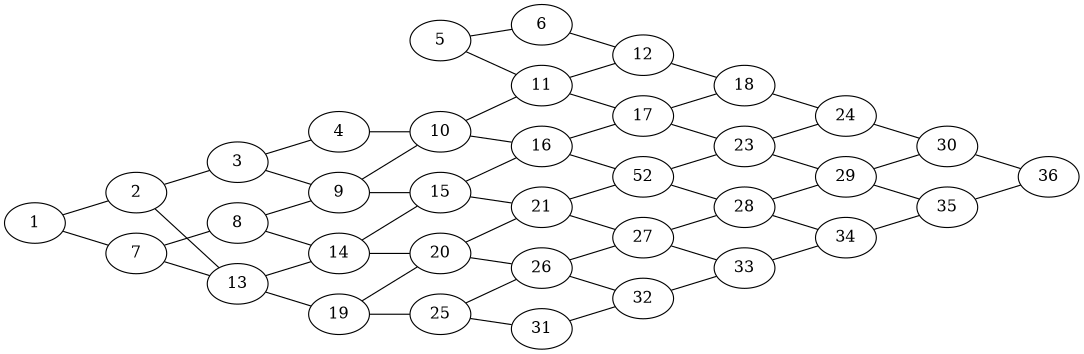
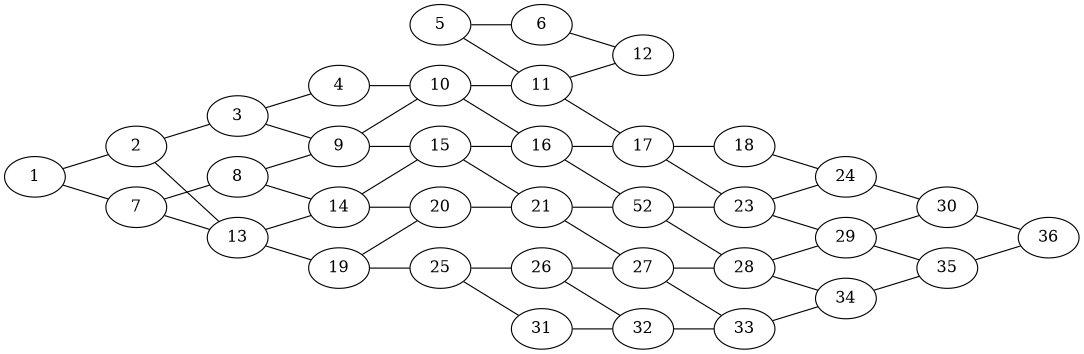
edge "12" -- "18": removed
edge "20" -- "26": removed
